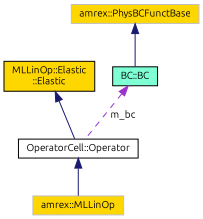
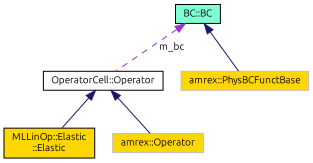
edge "BC::BC" -> "amrex::PhysBCFunctBase": reversed
edge "OperatorCell::Operator" -> "MLLinOp::Elastic ::Elastic": reversed
node "amrex::MLLinOp": label "amrex::MLLinOp" -> "amrex::Operator"
